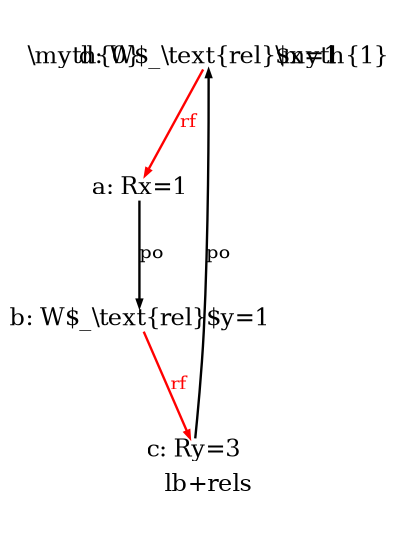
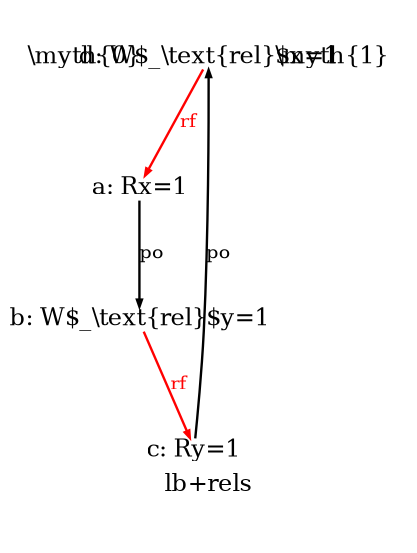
node "c: Ry=3": label "c: Ry=3" -> "c: Ry=1"
